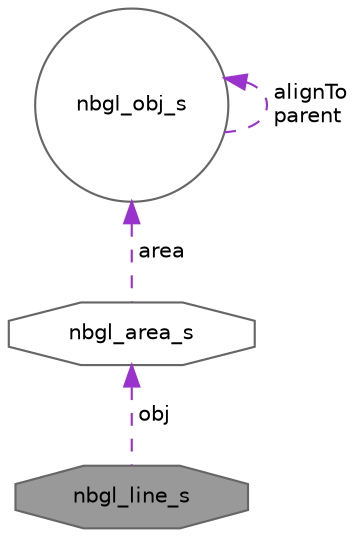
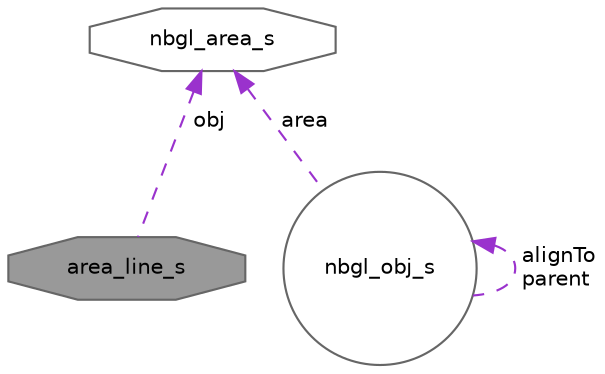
edge "nbgl_area_s" -> "nbgl_obj_s": reversed
node "nbgl_line_s": label "nbgl_line_s" -> "area_line_s"
